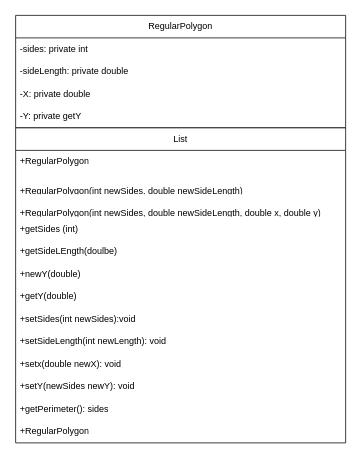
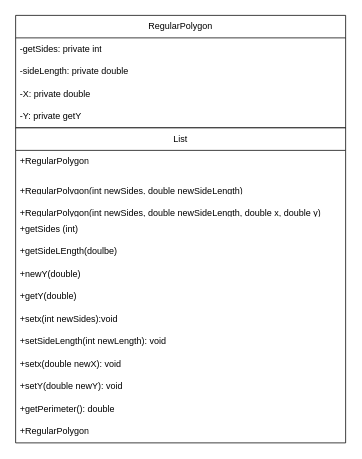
node "-sides: private int": label "-sides: private int" -> "-getSides: private int"
node "+setSides(int newSides):void": label "+setSides(int newSides):void" -> "+setx(int newSides):void"
node "+setY(newSides newY): void": label "+setY(newSides newY): void" -> "+setY(double newY): void"
node "+getPerimeter(): sides": label "+getPerimeter(): sides" -> "+getPerimeter(): double"
